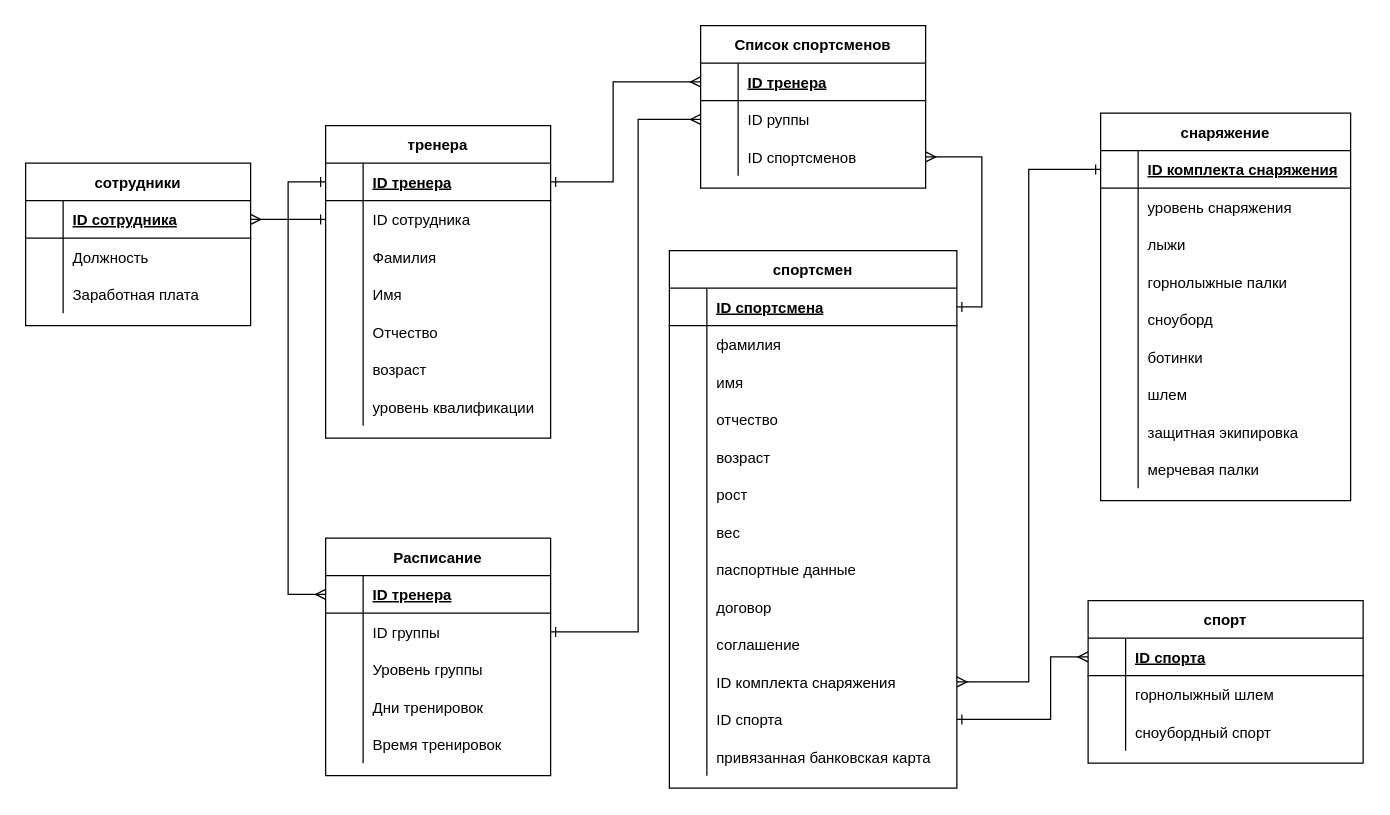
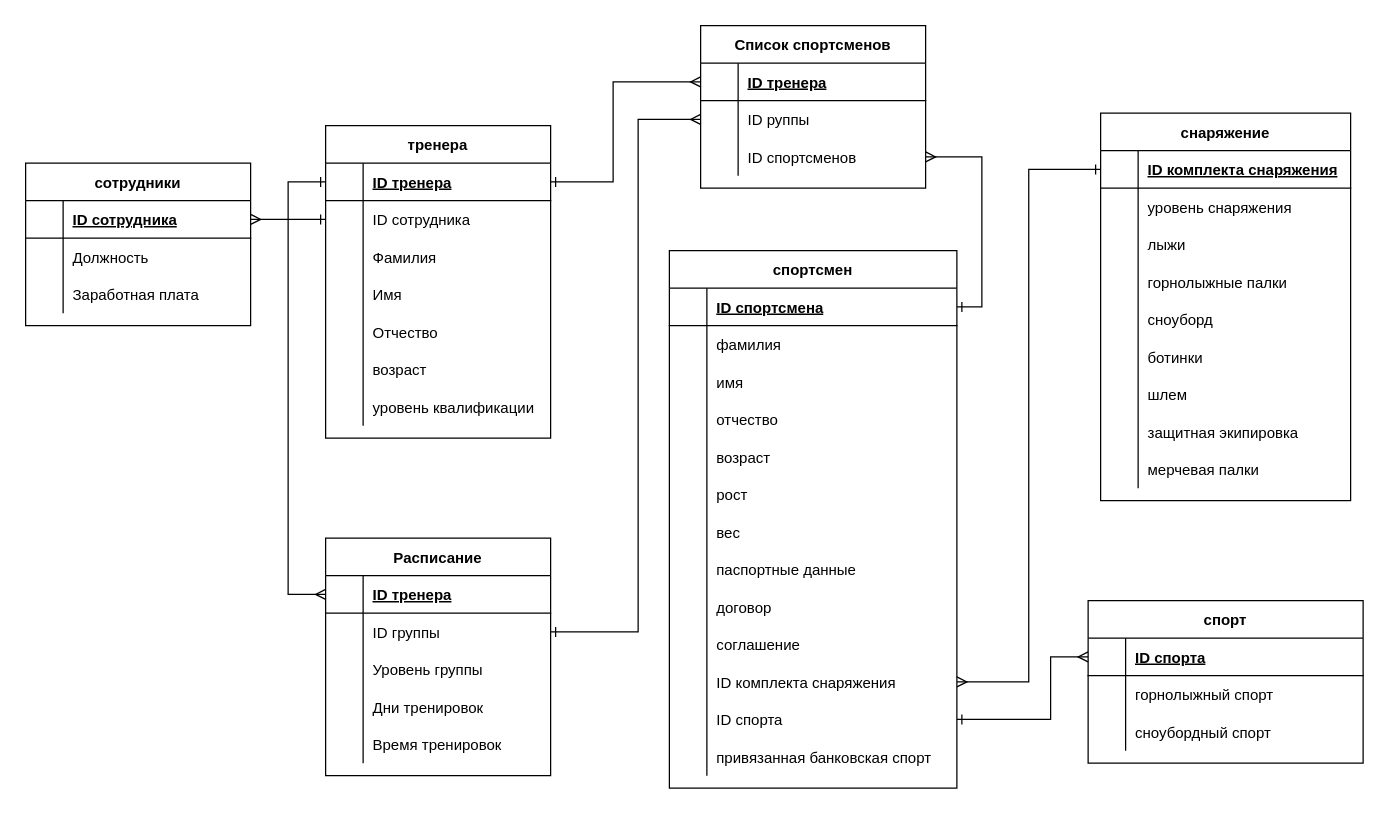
node "горнолыжный шлем": label "горнолыжный шлем" -> "горнолыжный спорт"
node "привязанная банковская карта": label "привязанная банковская карта" -> "привязанная банковская спорт"
